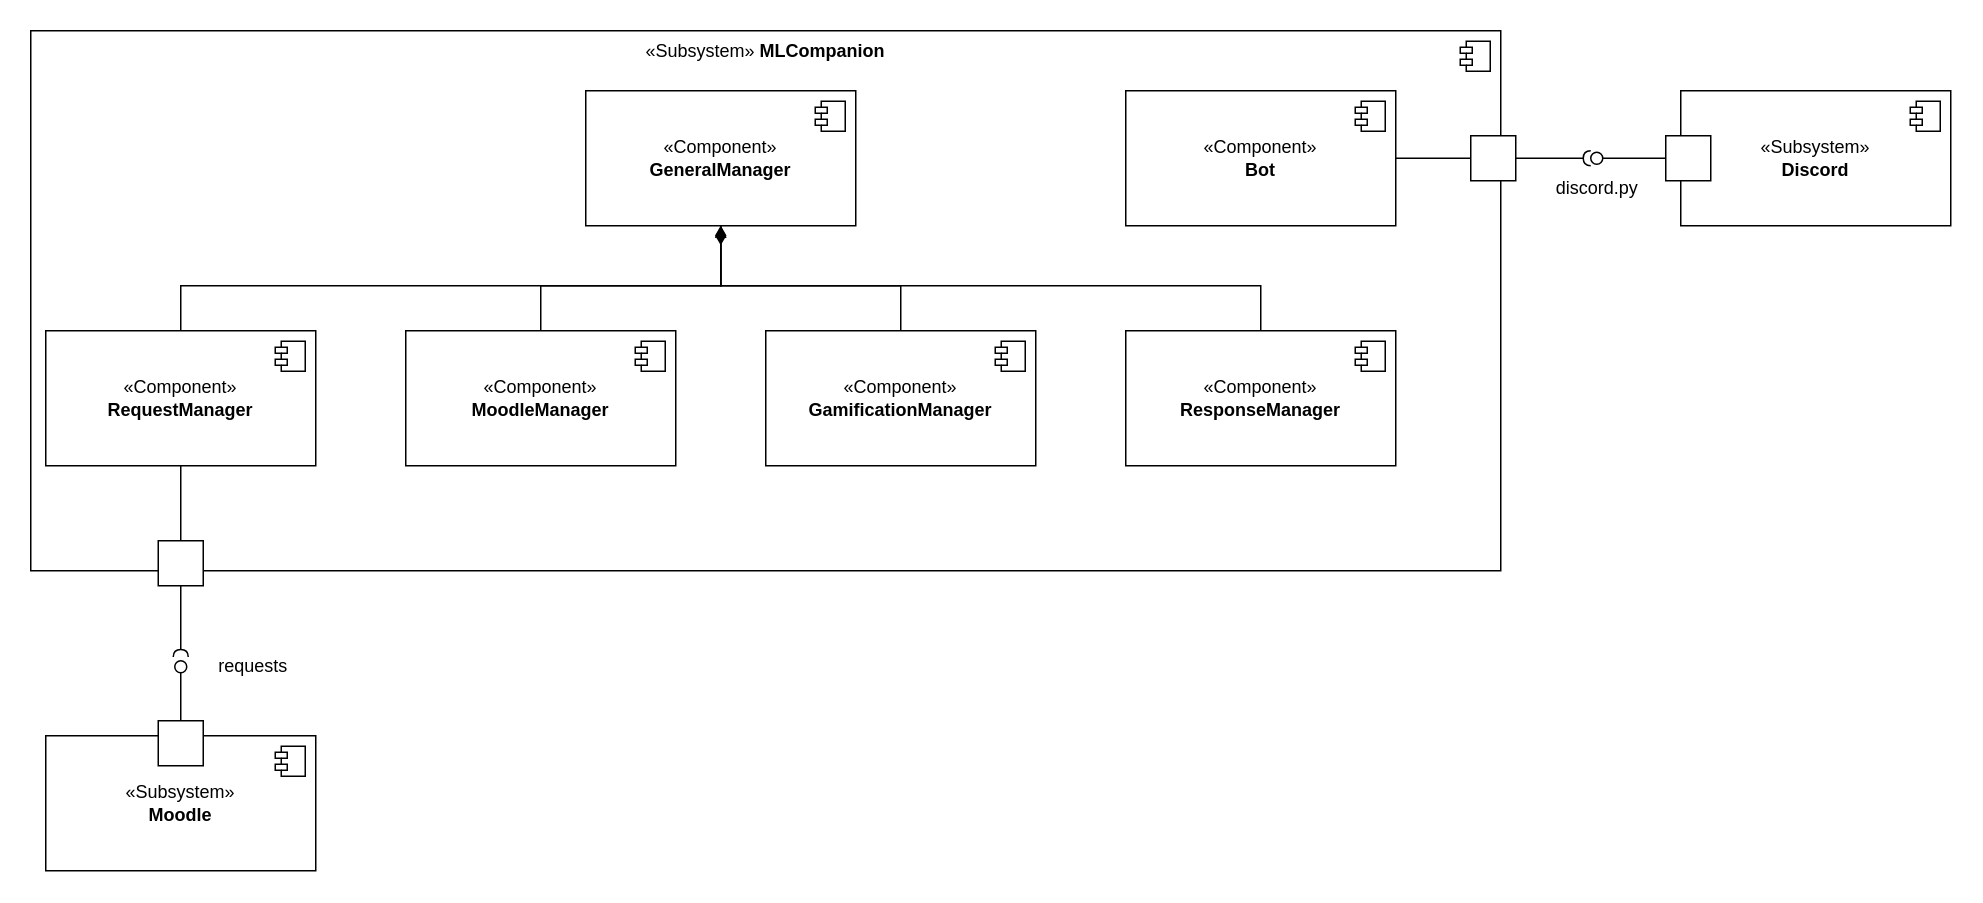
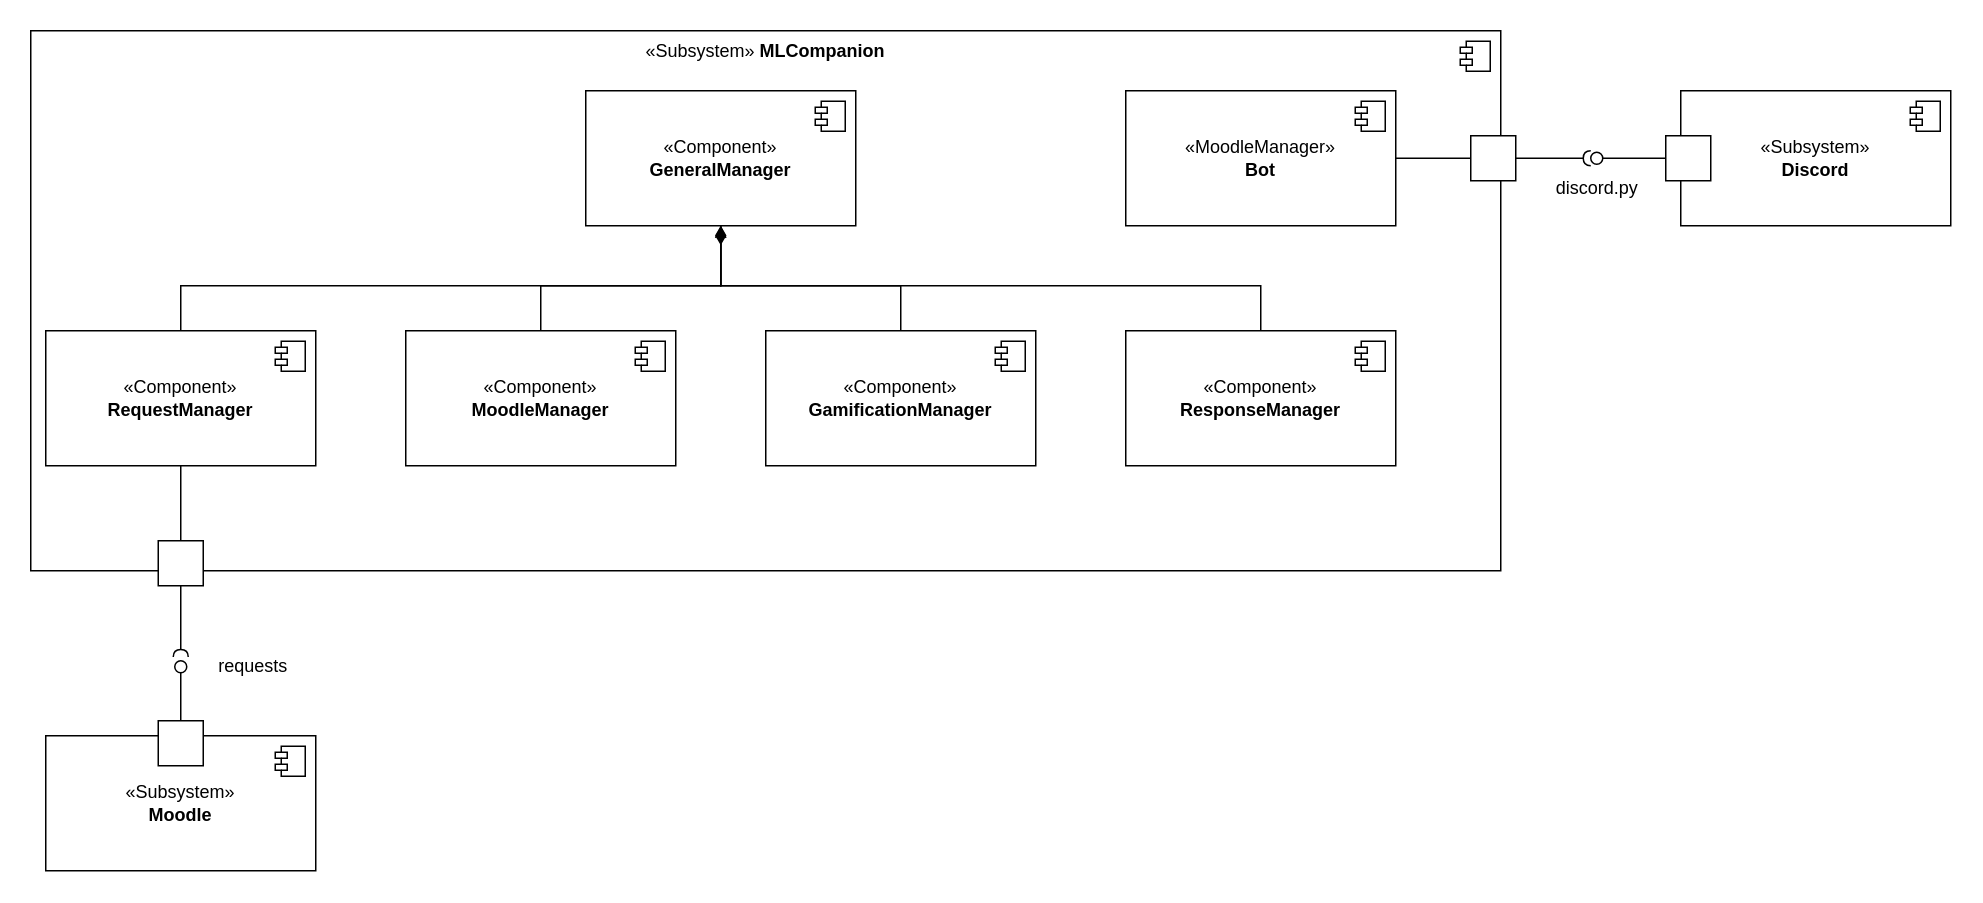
node "«Component» Bot": label "«Component» Bot" -> "«MoodleManager» Bot"
